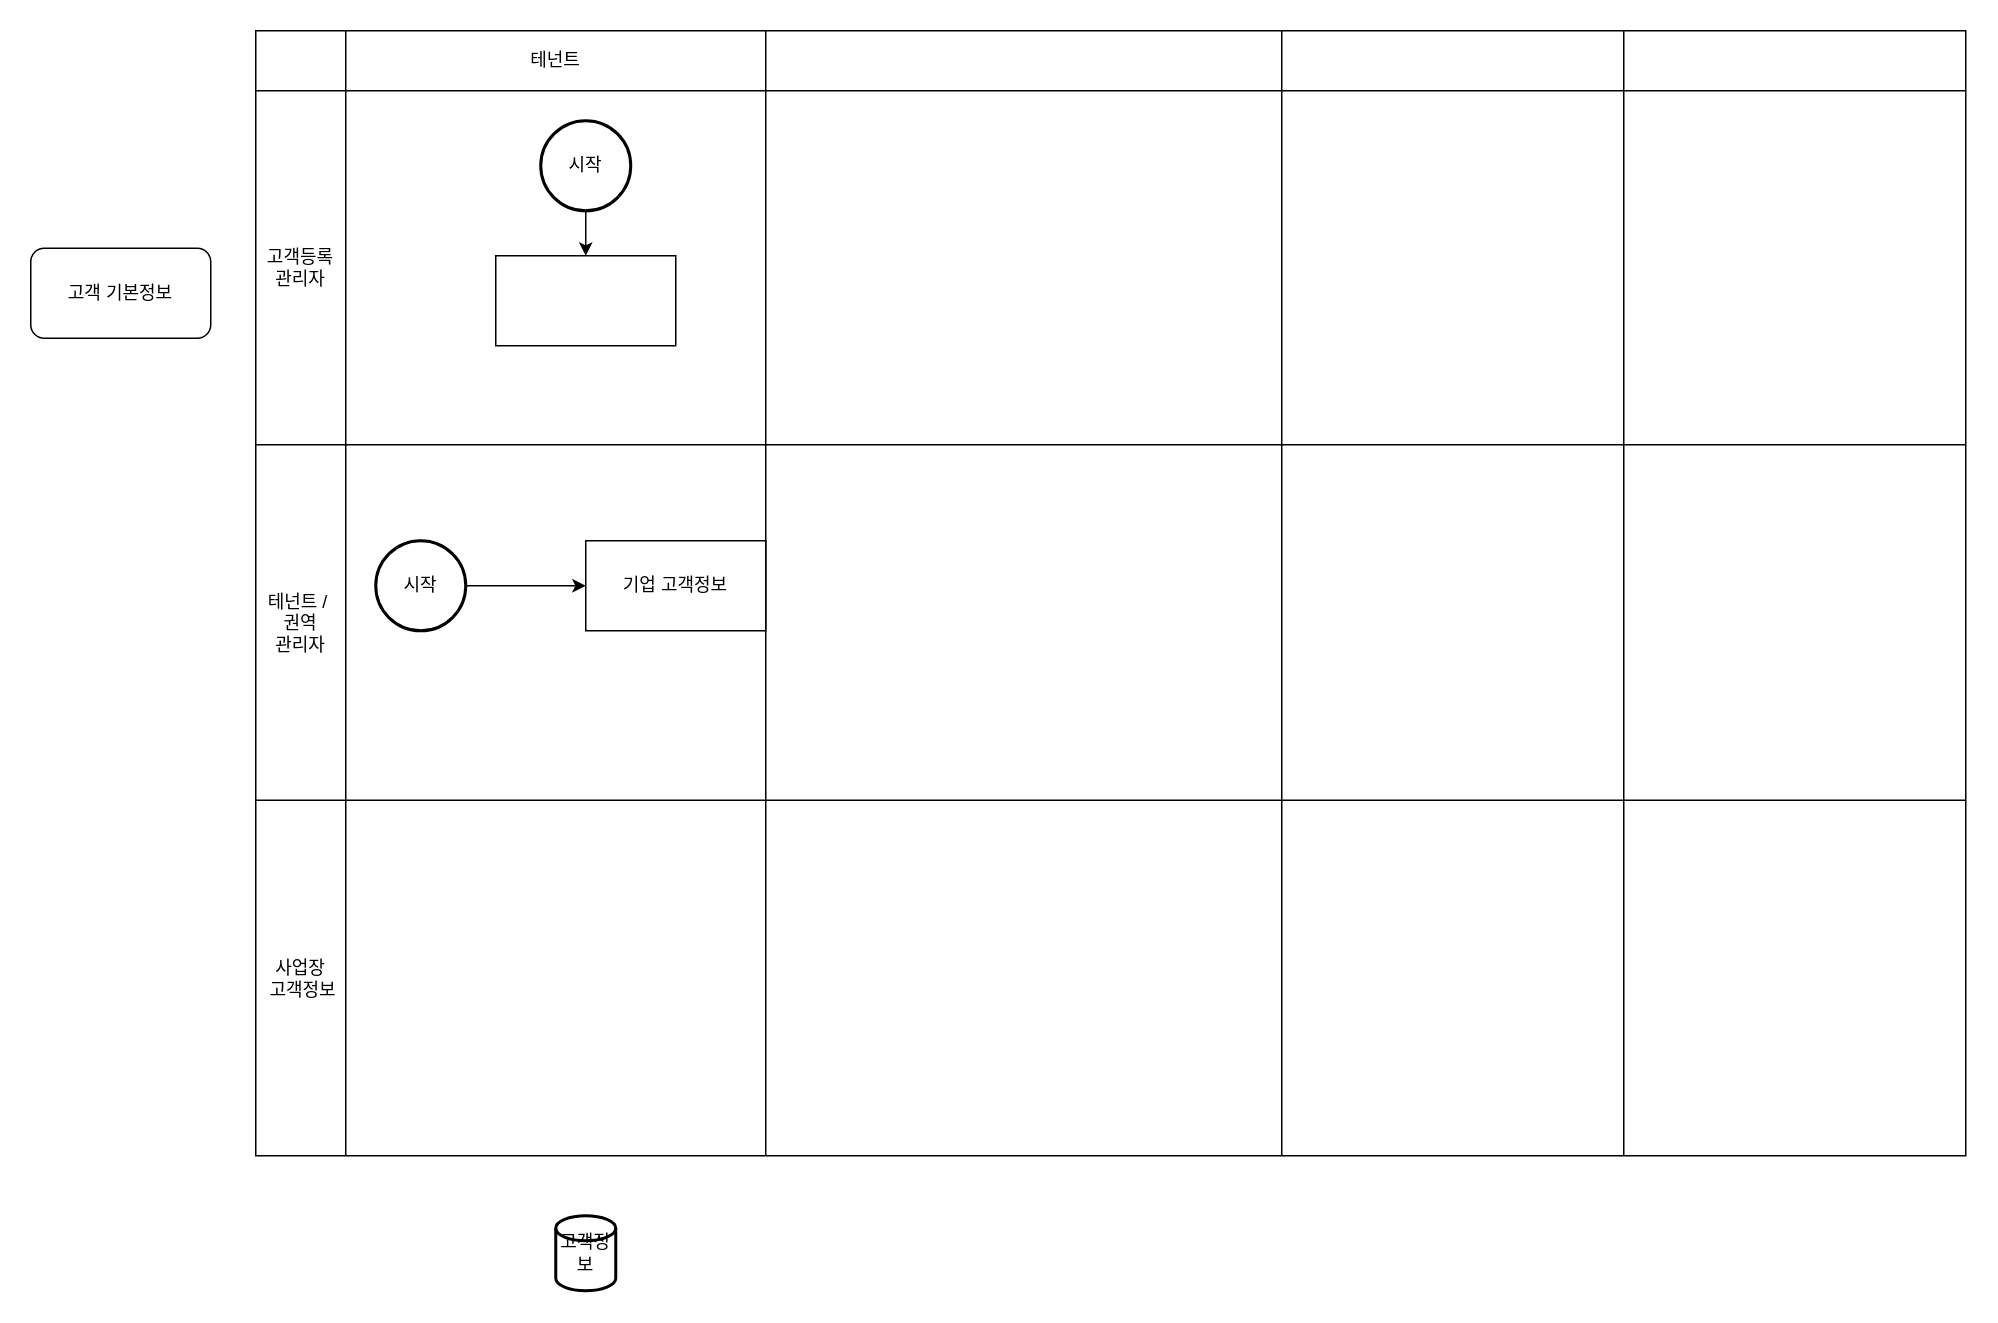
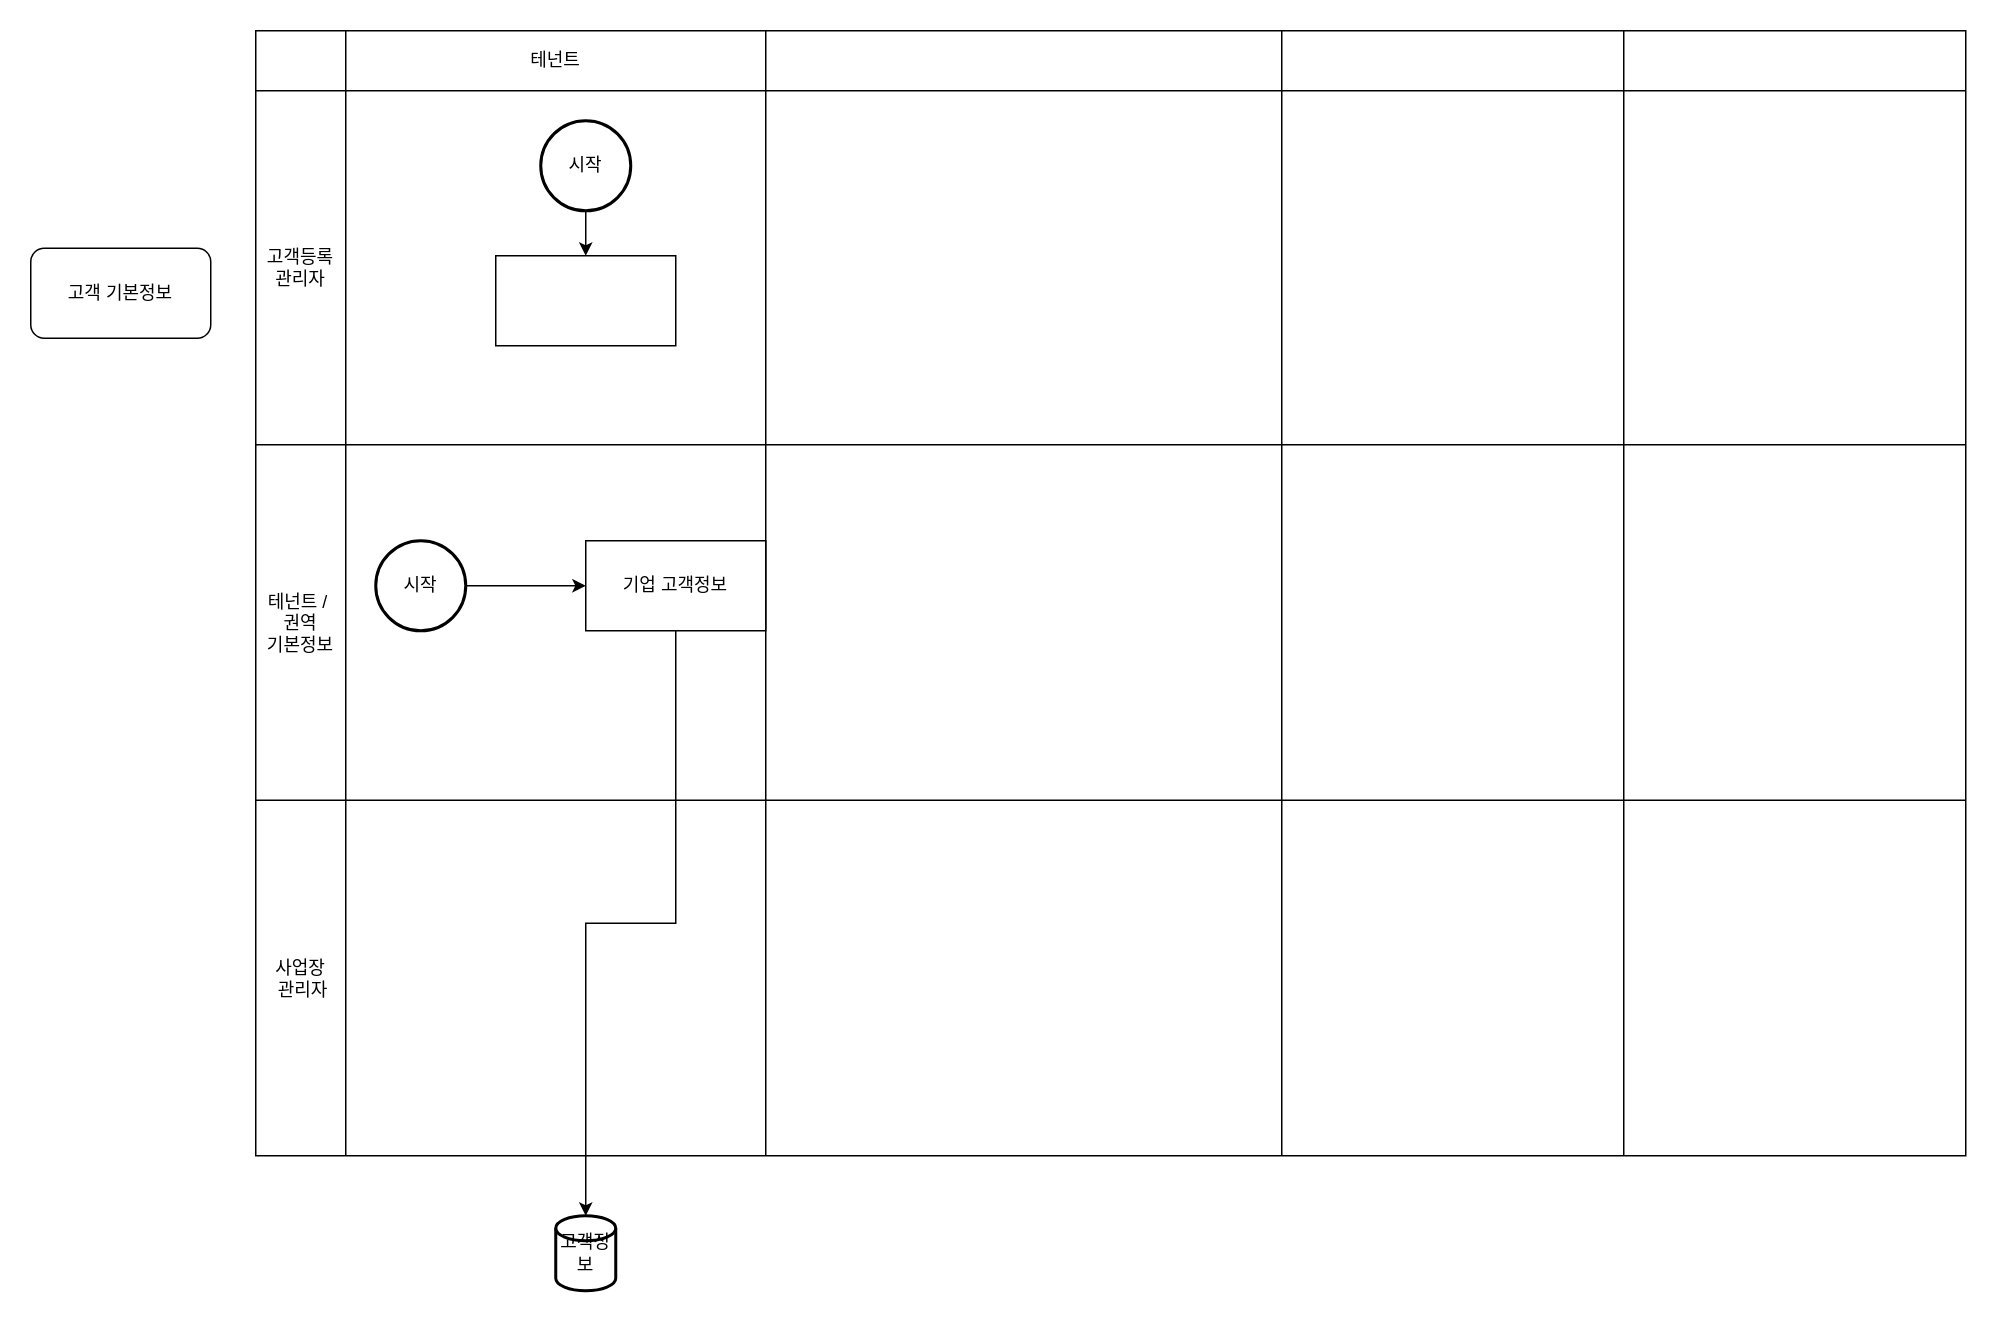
node "테넌트 / 권역 관리자": label "테넌트 / 권역 관리자" -> "테넌트 / 권역 기본정보"
edge "기업 고객정보" -> "고객정보": added
node "사업장 고객정보": label "사업장 고객정보" -> "사업장 관리자"
